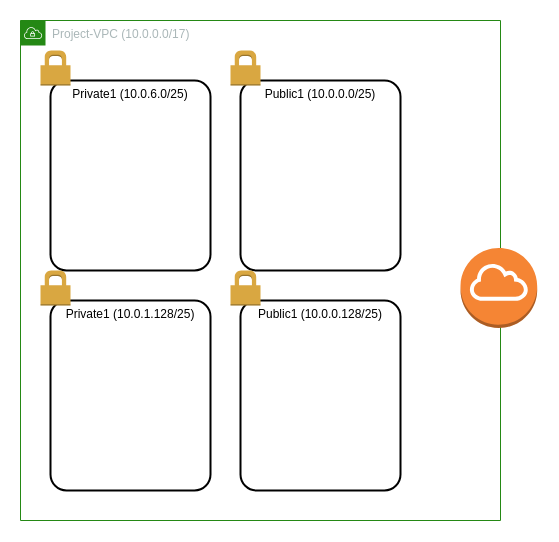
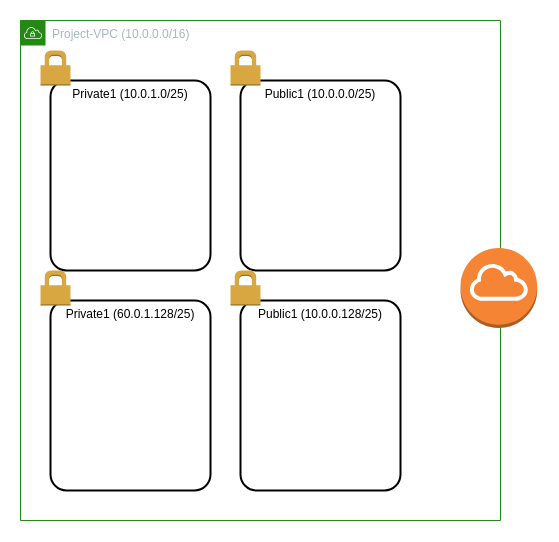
node "Project-VPC (10.0.0.0/17)": label "Project-VPC (10.0.0.0/17)" -> "Project-VPC (10.0.0.0/16)"
node "Private1 (10.0.6.0/25)": label "Private1 (10.0.6.0/25)" -> "Private1 (10.0.1.0/25)"
node "Private1 (10.0.1.128/25)": label "Private1 (10.0.1.128/25)" -> "Private1 (60.0.1.128/25)"
